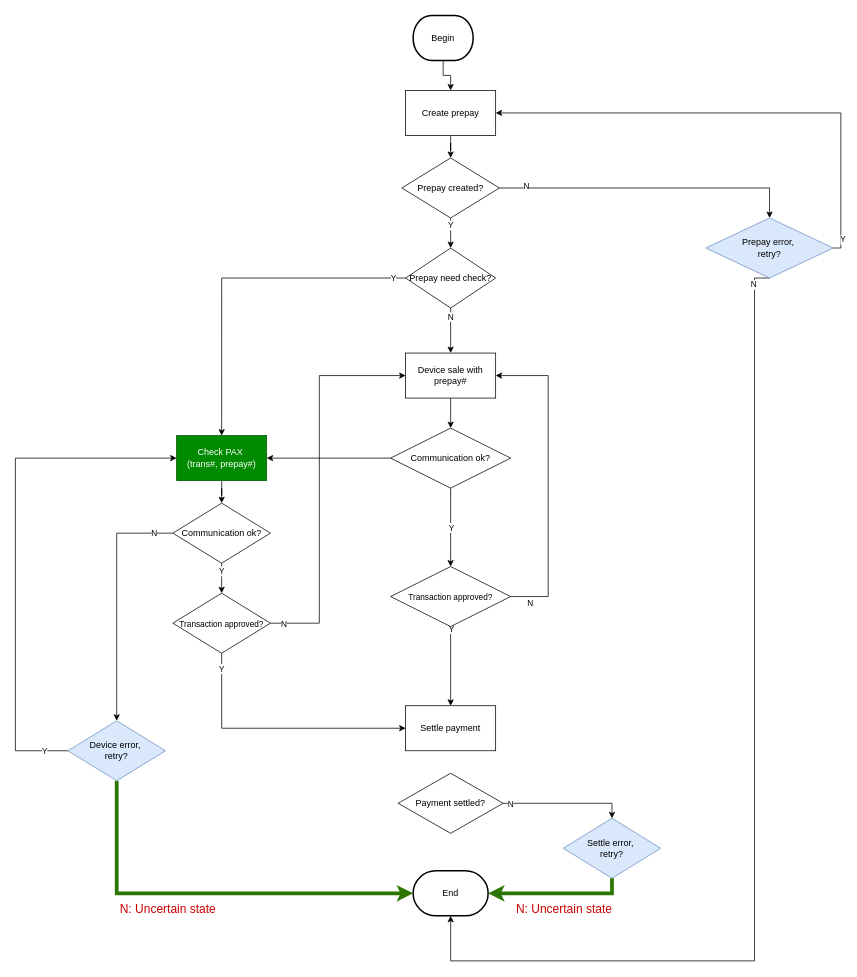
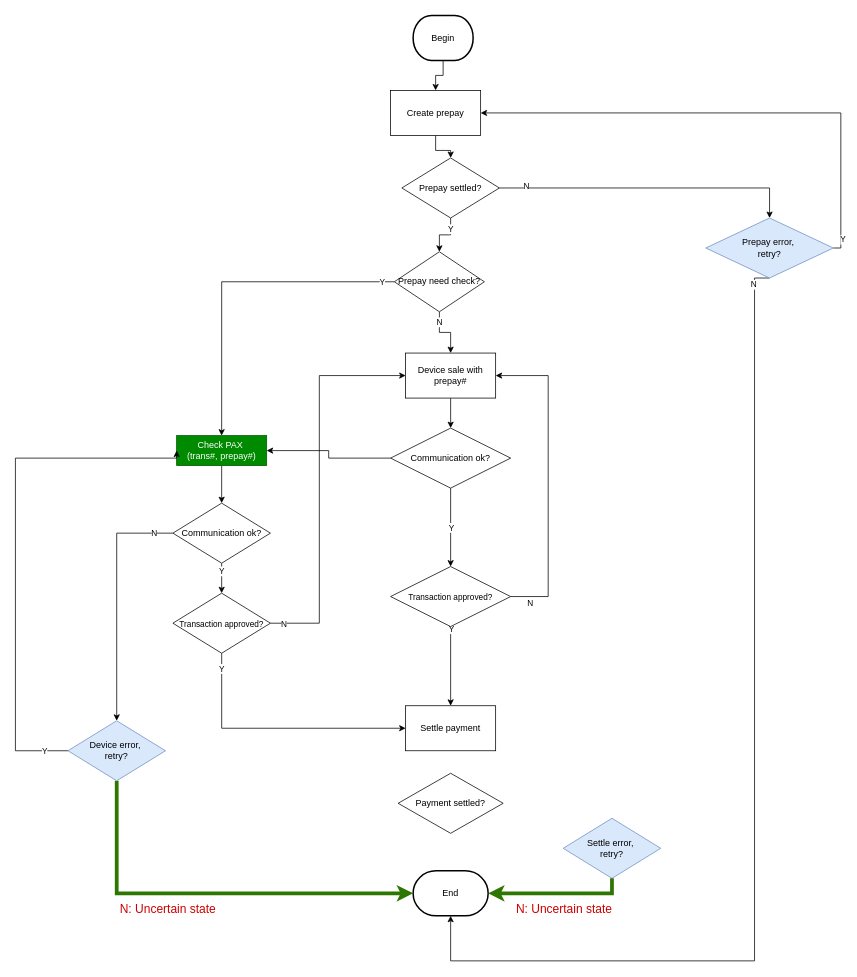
node "Create prepay": moved (450, 113) -> (435, 113)
node "Prepay created?": label "Prepay created?" -> "Prepay settled?"
node "Prepay need check?": moved (450, 278) -> (439, 282)
node "Check PAX (trans#, prepay#)": size 90x45 -> 90x30
edge "Payment settled?" -> "Settle error, retry?": removed, label "N"
